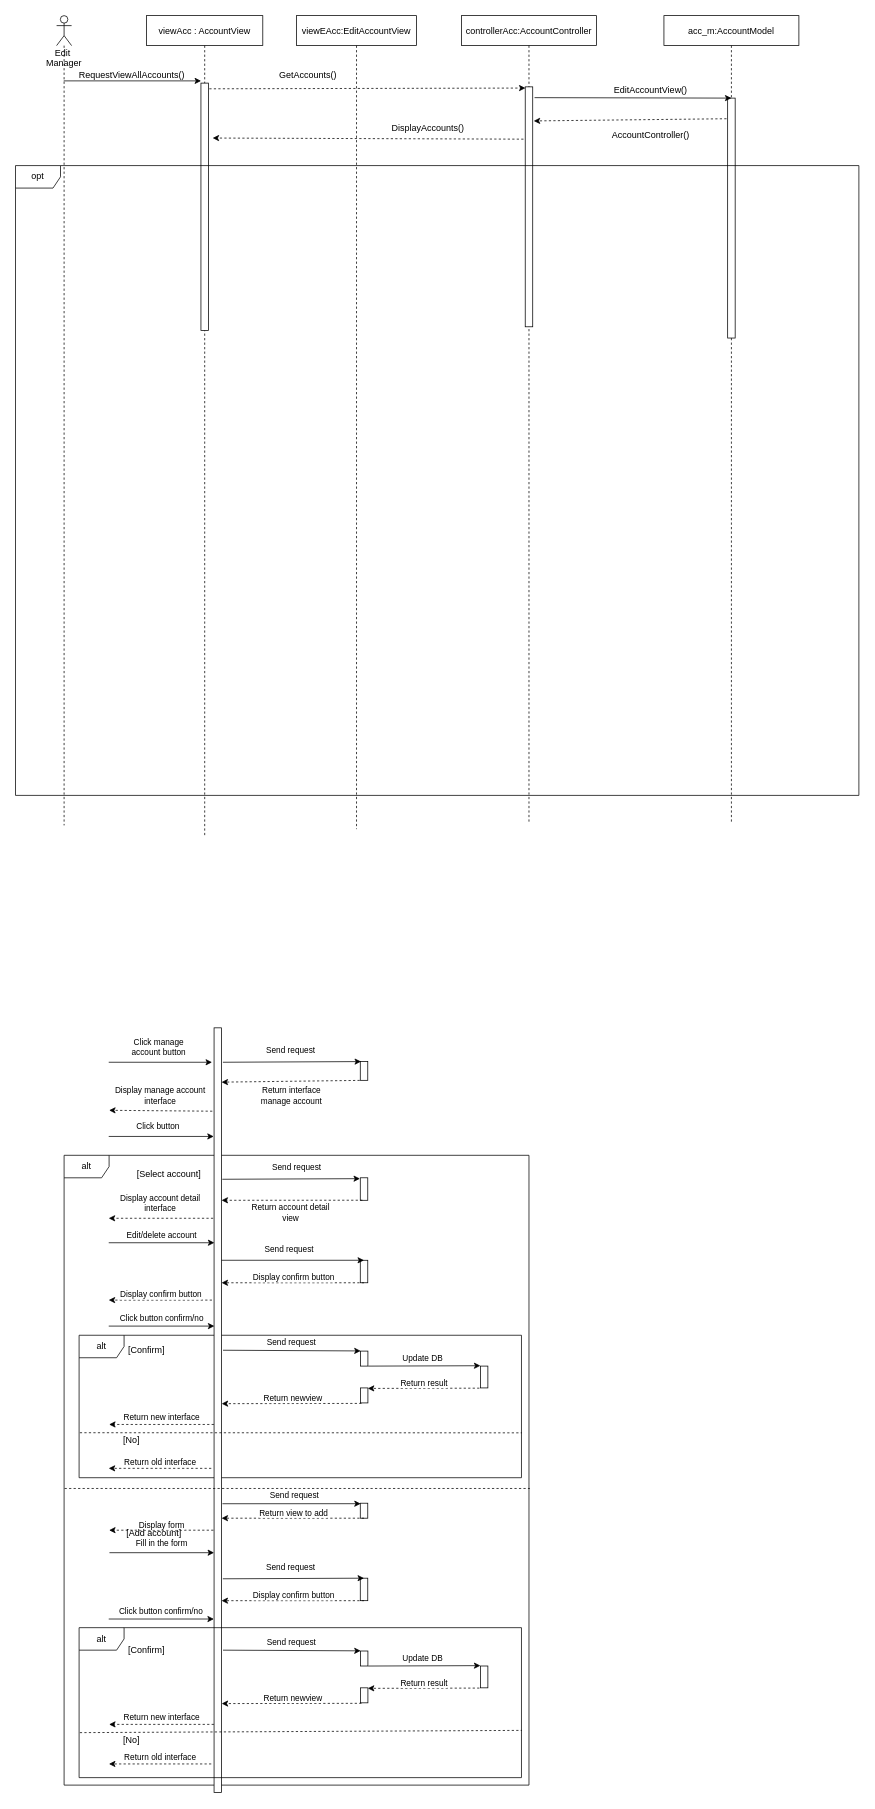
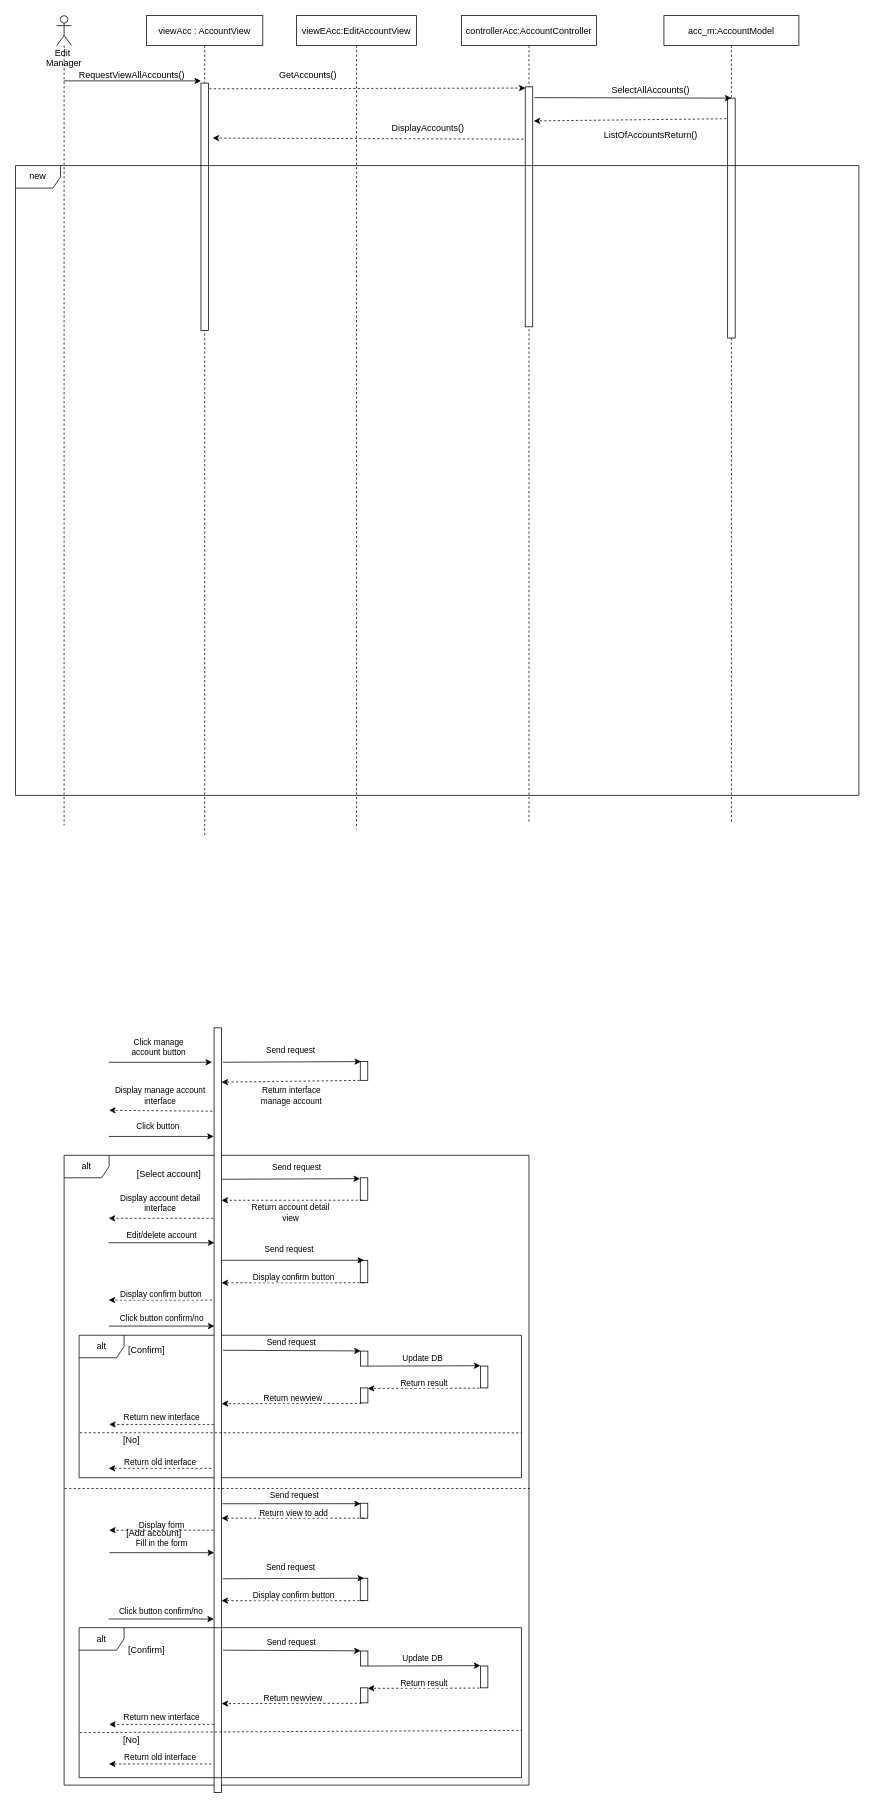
node "EditAccountView()": label "EditAccountView()" -> "SelectAllAccounts()"
node "AccountController()": label "AccountController()" -> "ListOfAccountsReturn()"
node "opt": label "opt" -> "new"
